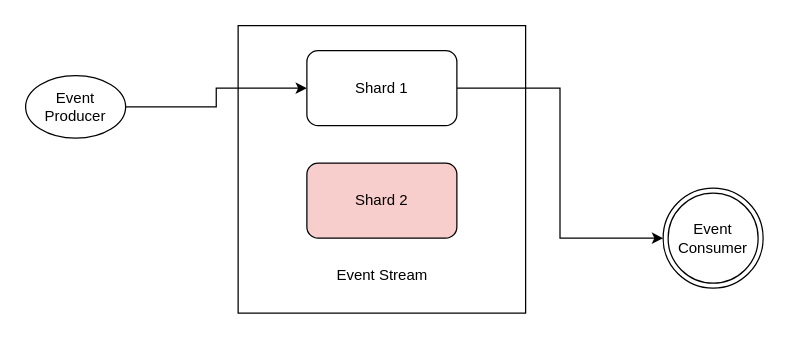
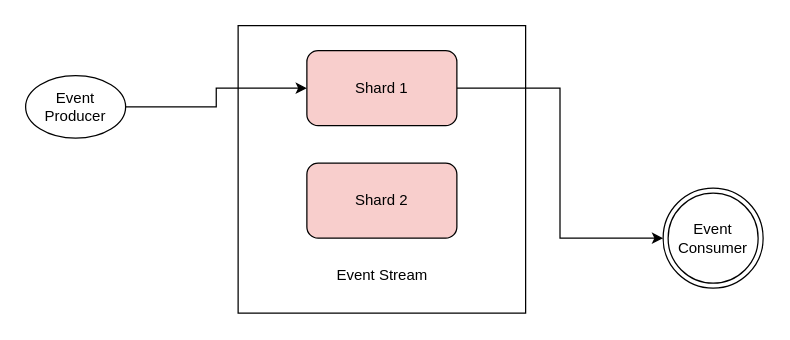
node "Shard 1": fillcolor #ffffff -> #f8cecc
